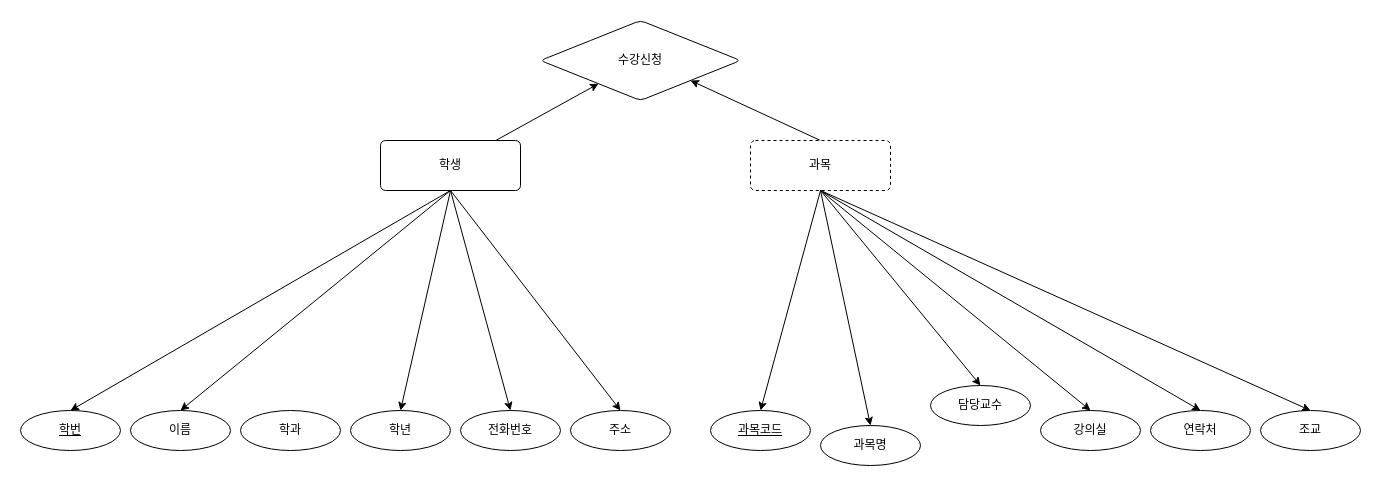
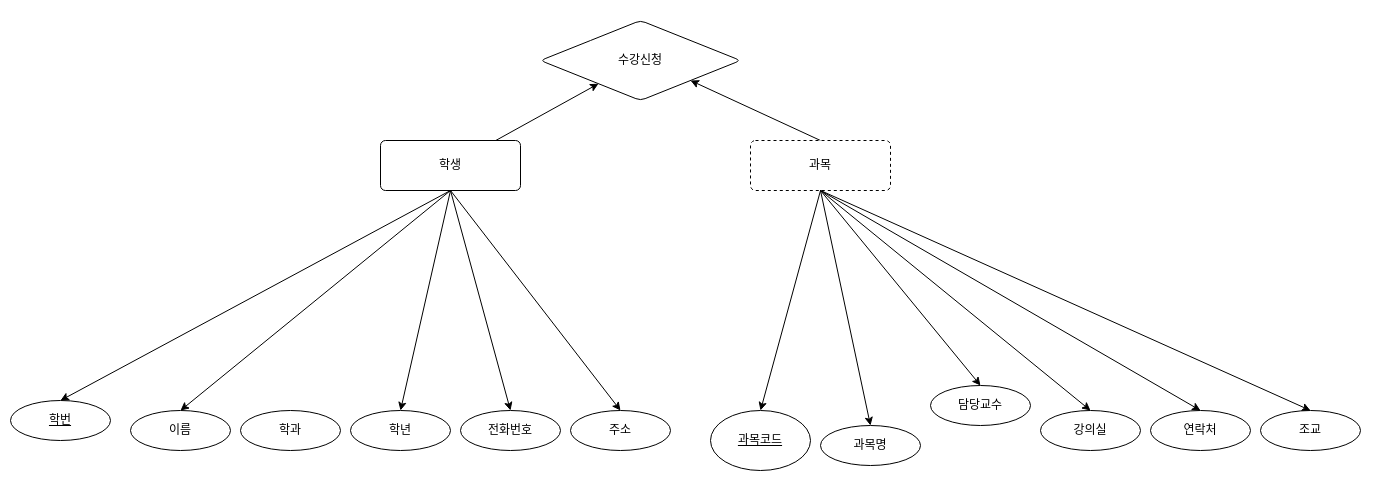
node "학번": moved (71, 431) -> (61, 421)
node "과목코드": size 100x40 -> 100x60
